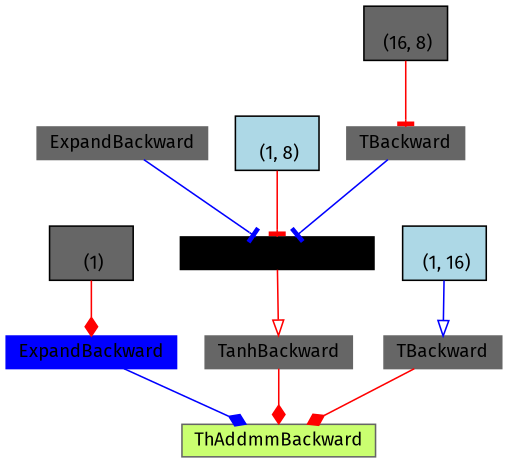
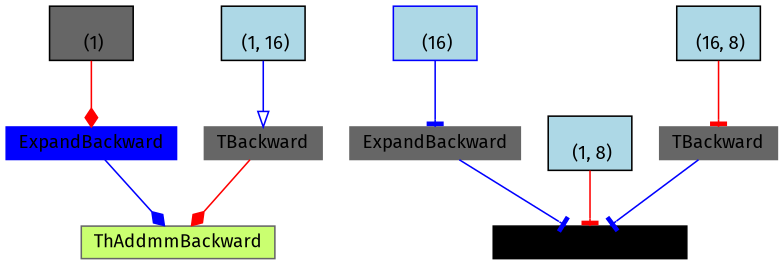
node "(16, 8)": fillcolor gray40 -> lightblue
node "(16)": added
node "TanhBackward": removed
